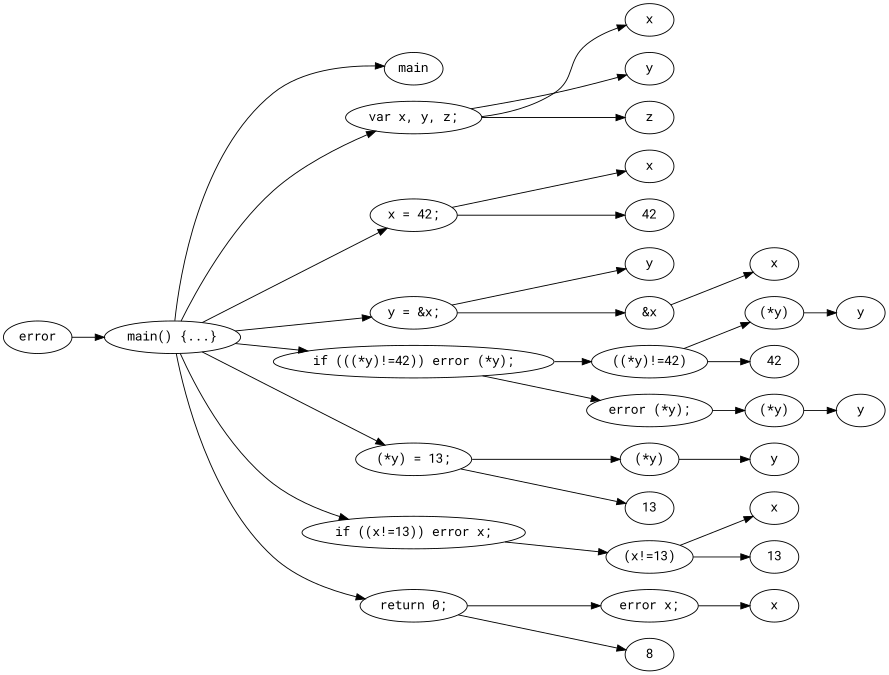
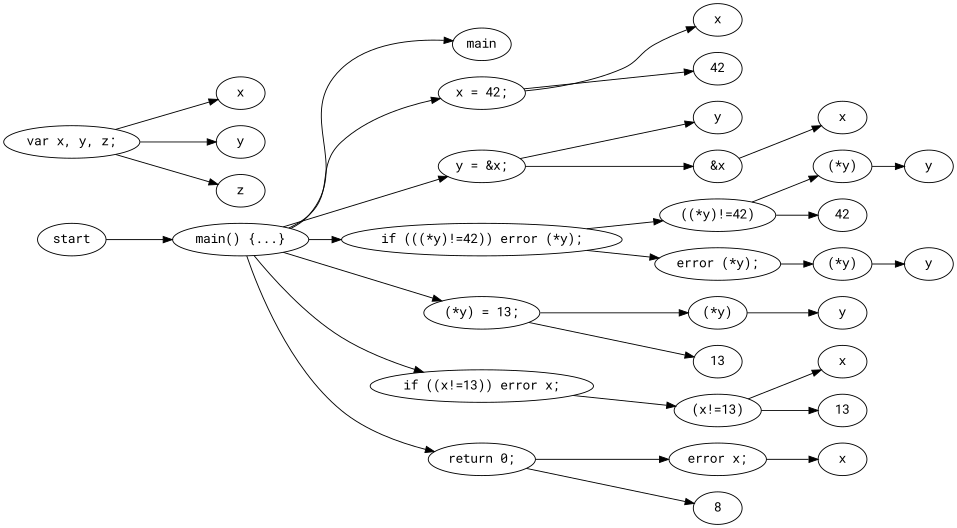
edge "main() {...}" -> "var x, y, z;": removed
node "error": label "error" -> "start"
